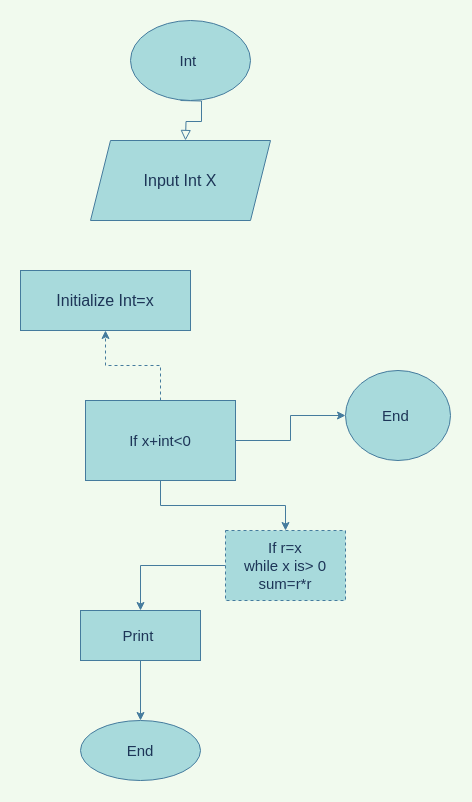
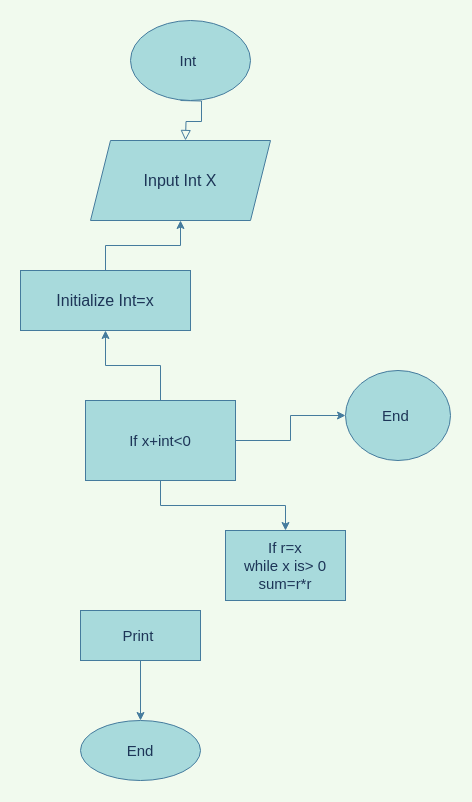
edge "Initialize Int=x" -> "Input Int X": added
edge "If x+int<0" -> "Initialize Int=x": style dashed -> solid
edge "If r=x while x is> 0 sum=r*r" -> "Print": removed
node "If r=x while x is> 0 sum=r*r": style dashed -> solid
